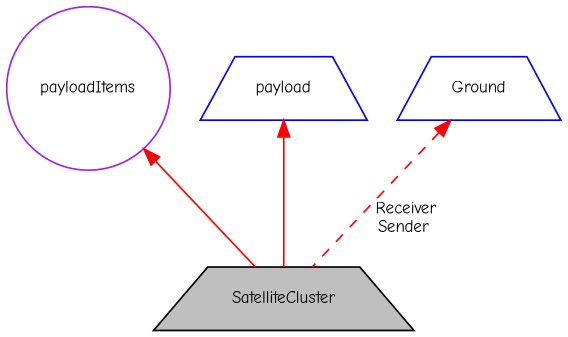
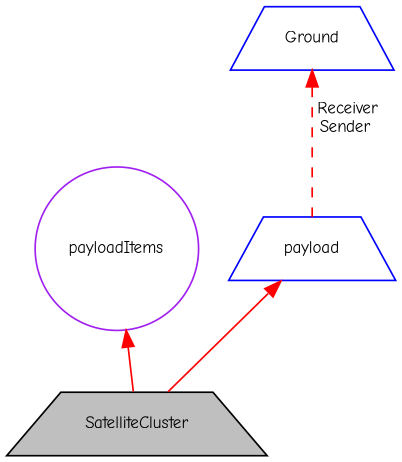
edge "SatelliteCluster" -> "Ground": now "payload" -> "Ground"
